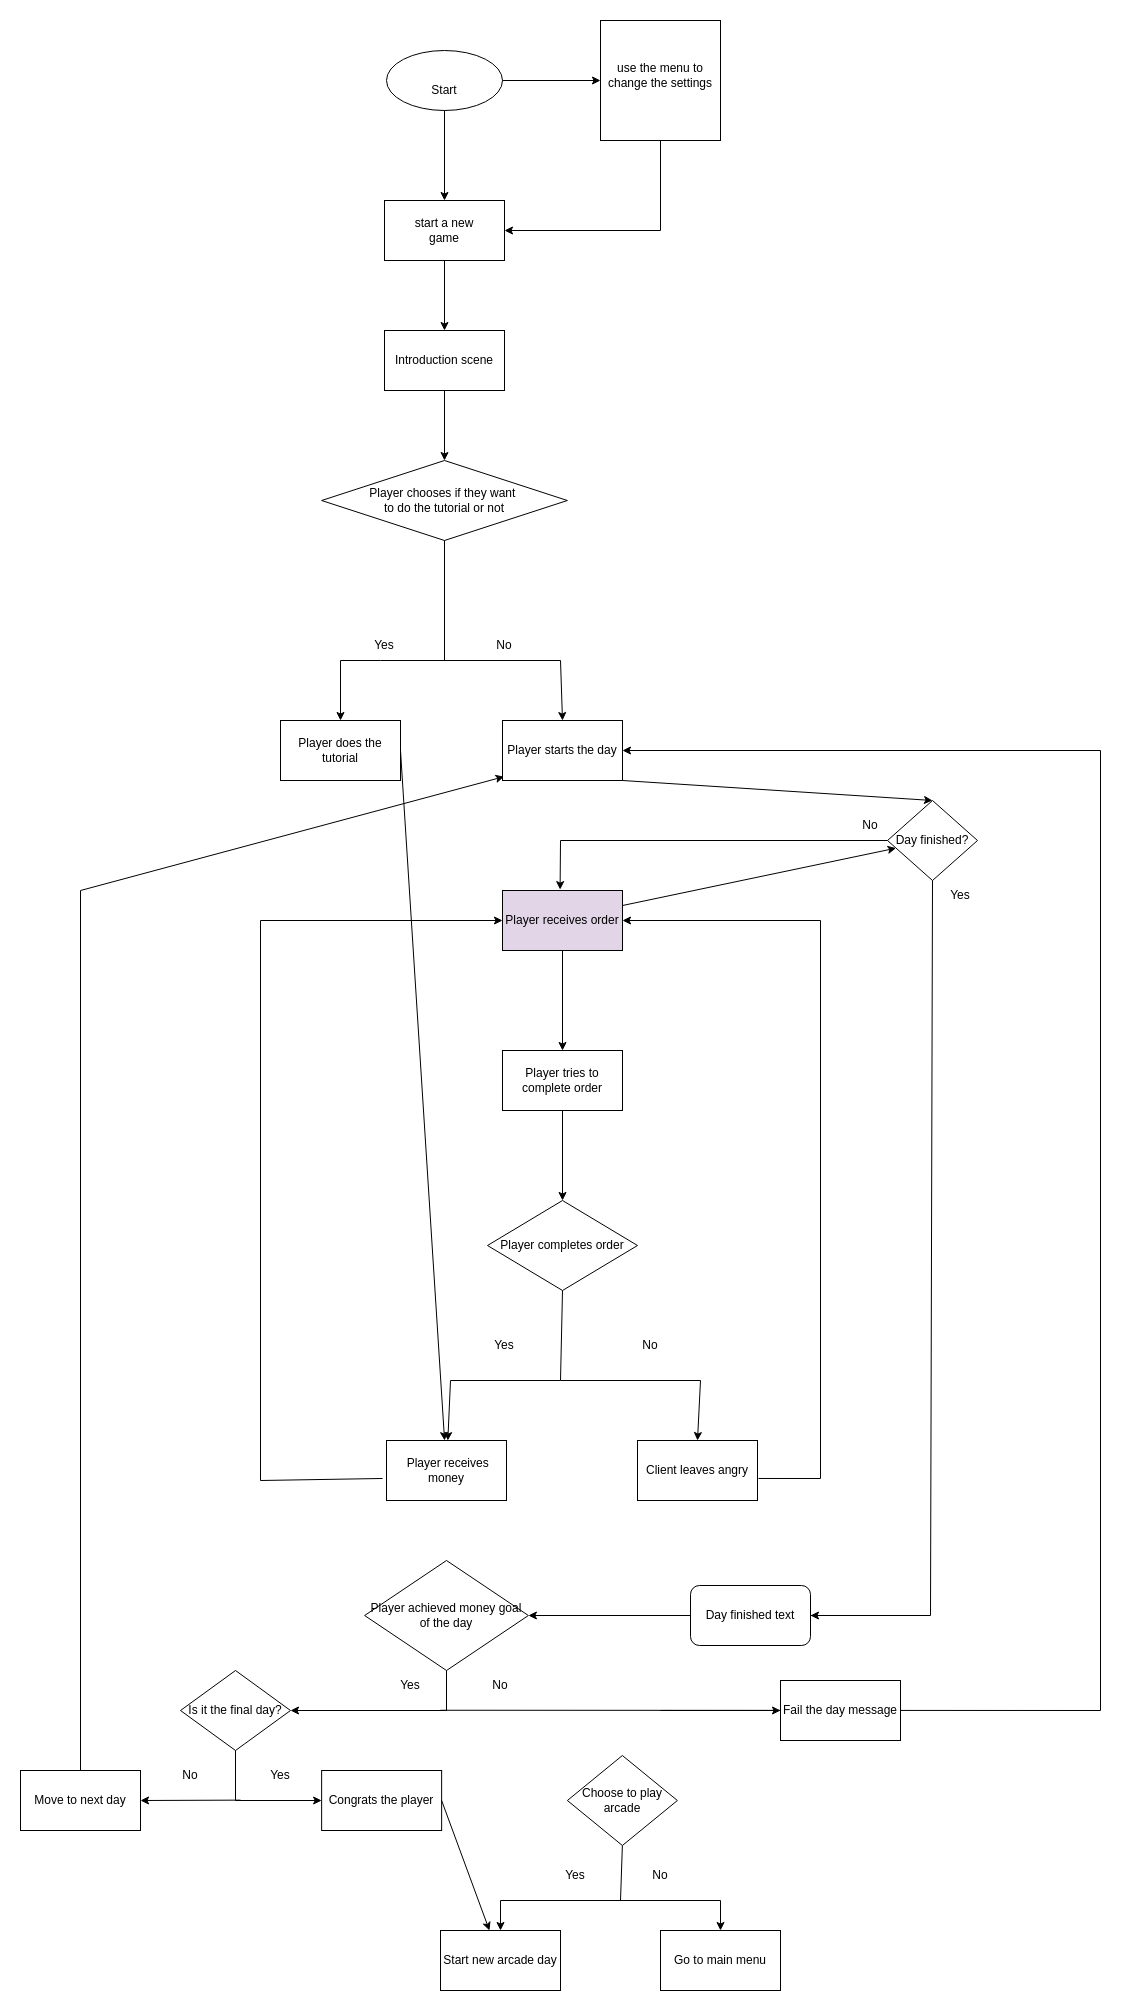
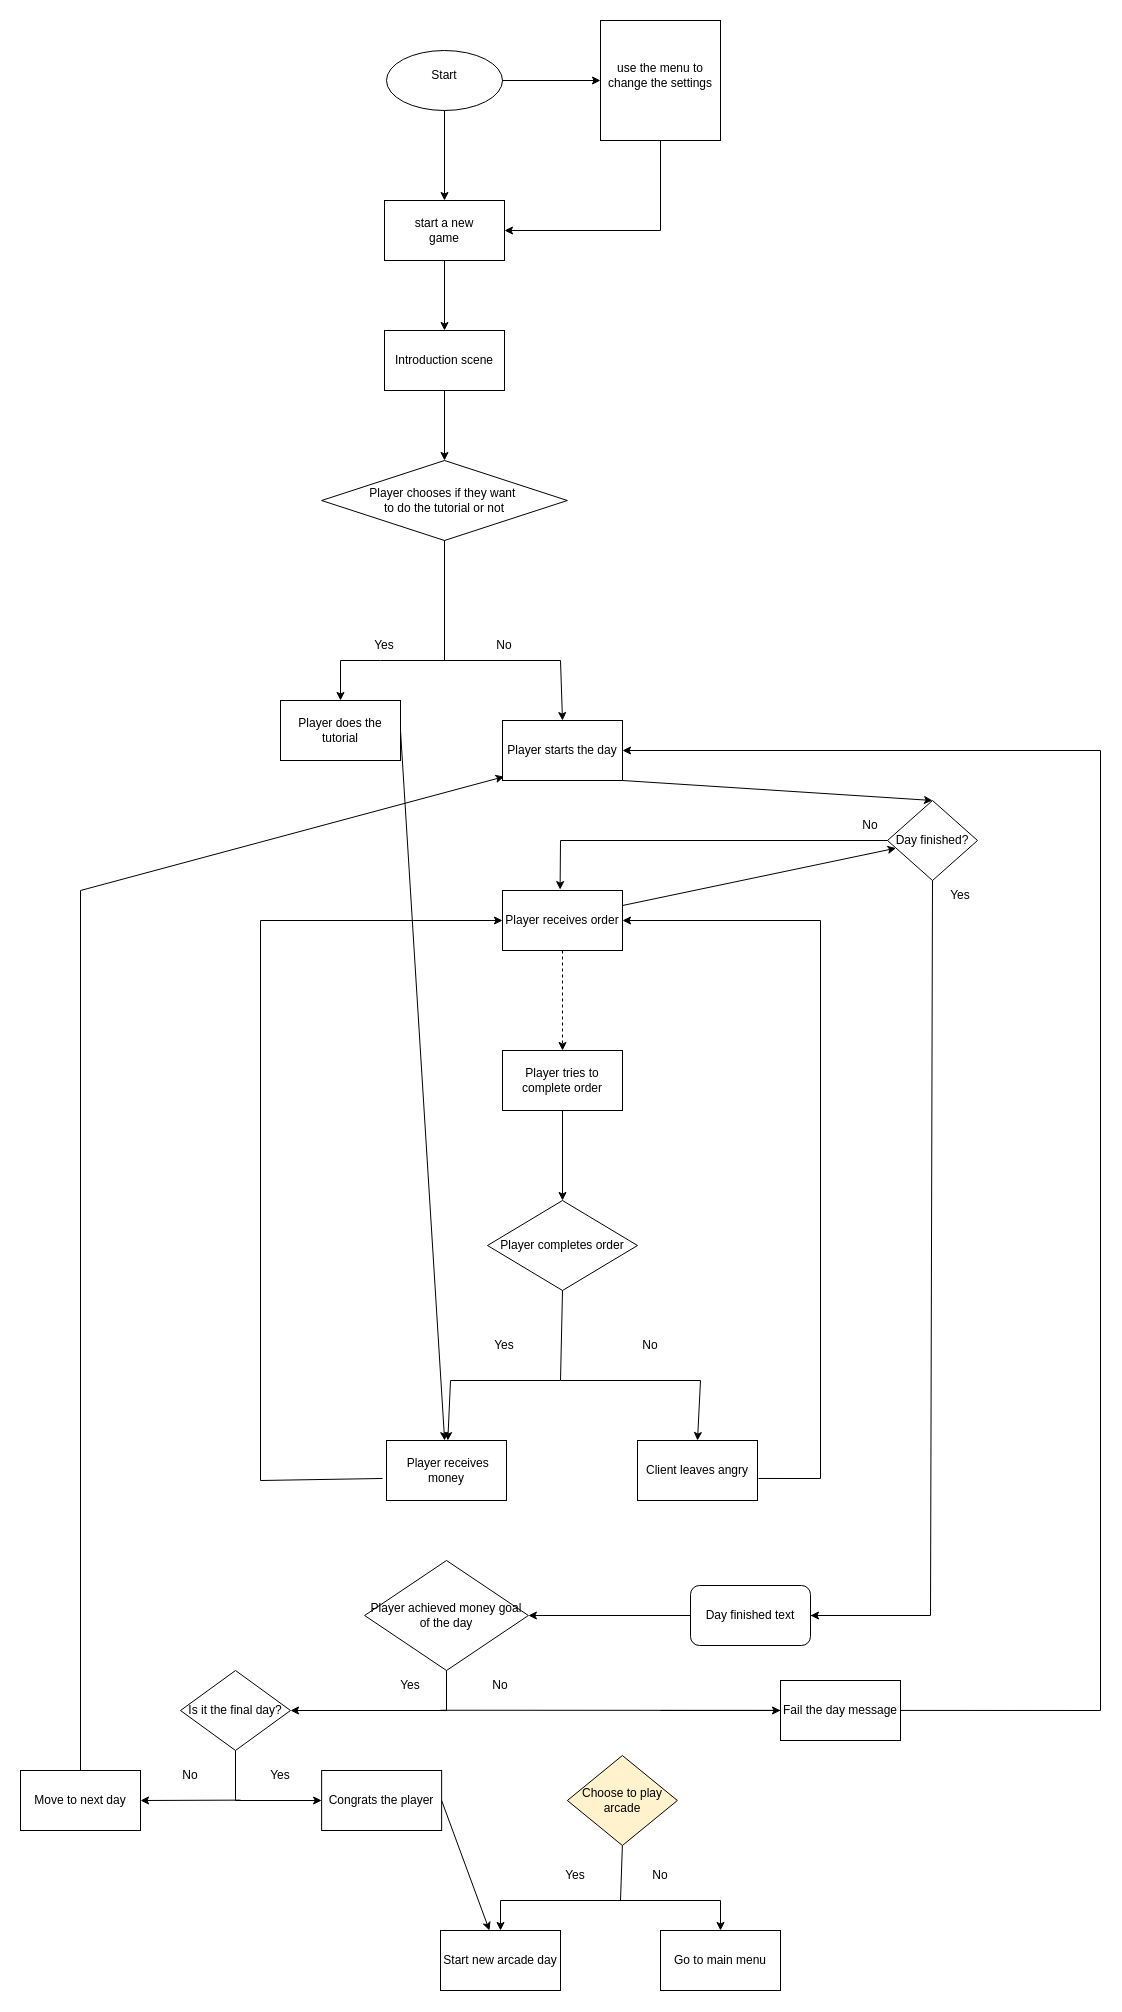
node "Start": moved (445, 91) -> (445, 76)
node "Player does the tutorial": moved (341, 751) -> (341, 731)
node "Player receives order": fillcolor #e1d5e7 -> #ffffff
edge "Player receives order" -> "Player tries to complete order": style solid -> dashed
node "Choose to play arcade": fillcolor #ffffff -> #fff2cc
